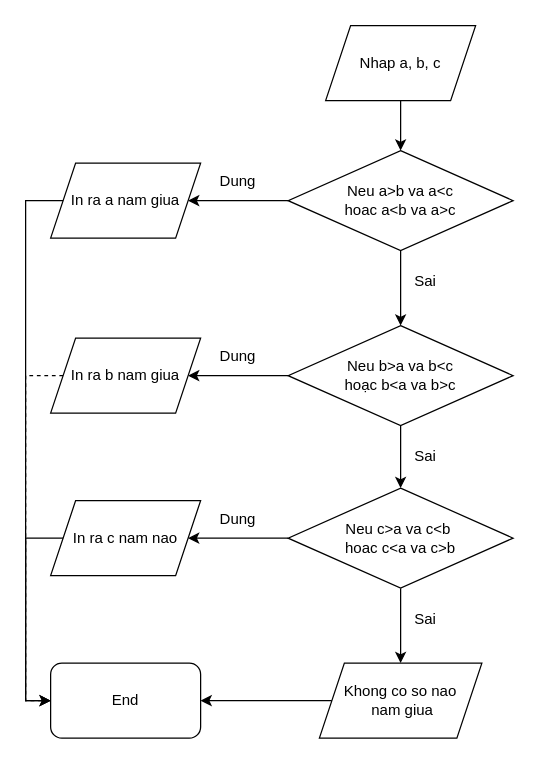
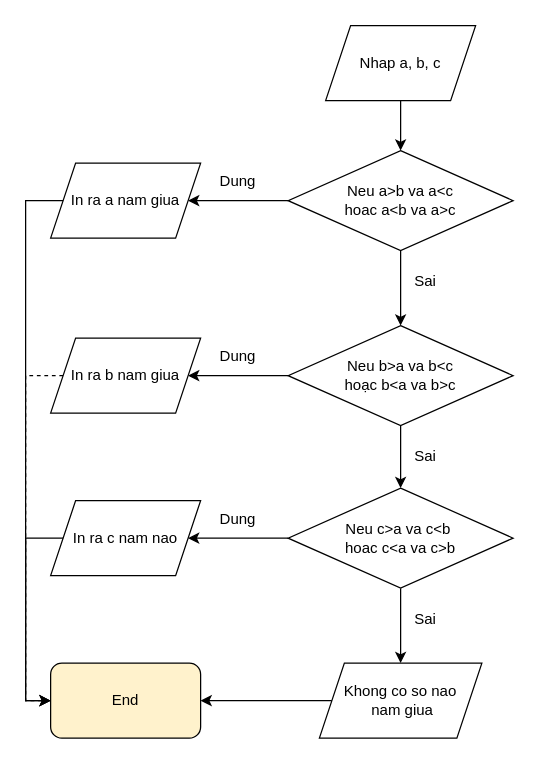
edge "In ra a nam giua" -> "End": arrowhead open -> classic
node "End": fillcolor #ffffff -> #fff2cc
